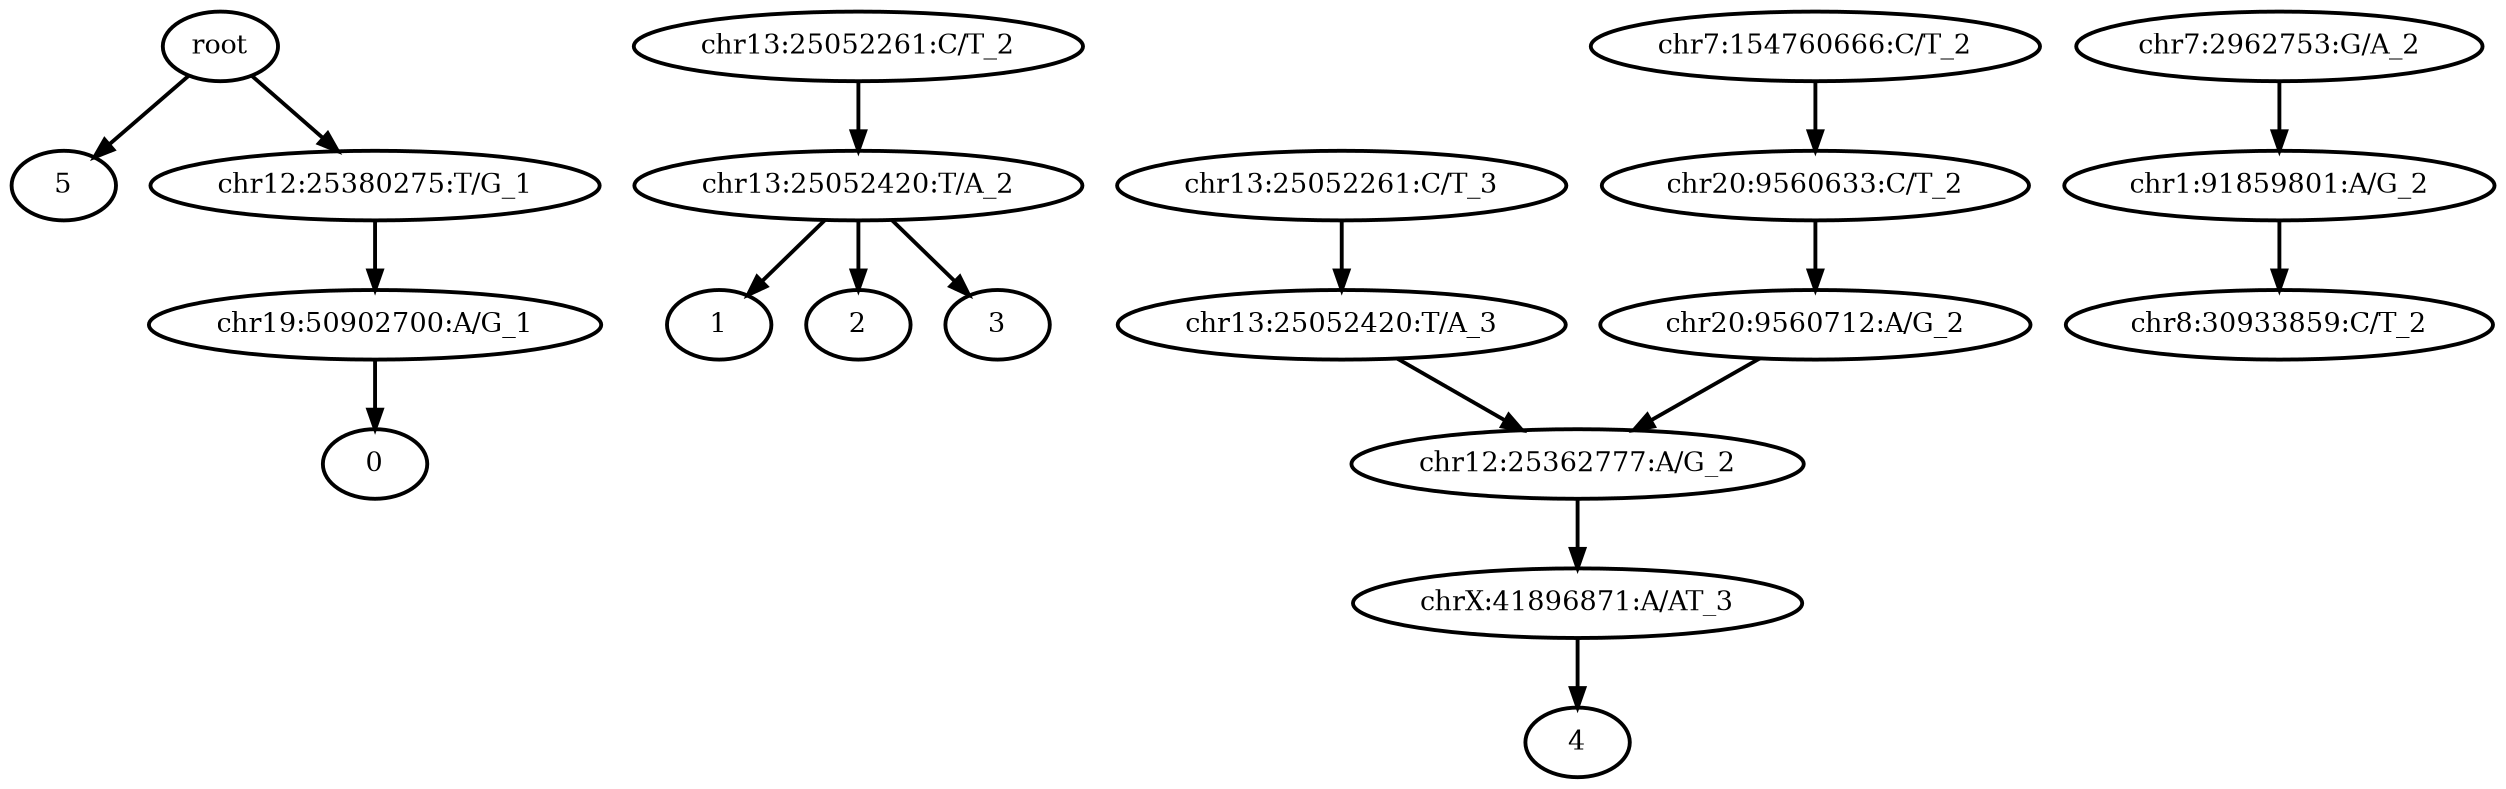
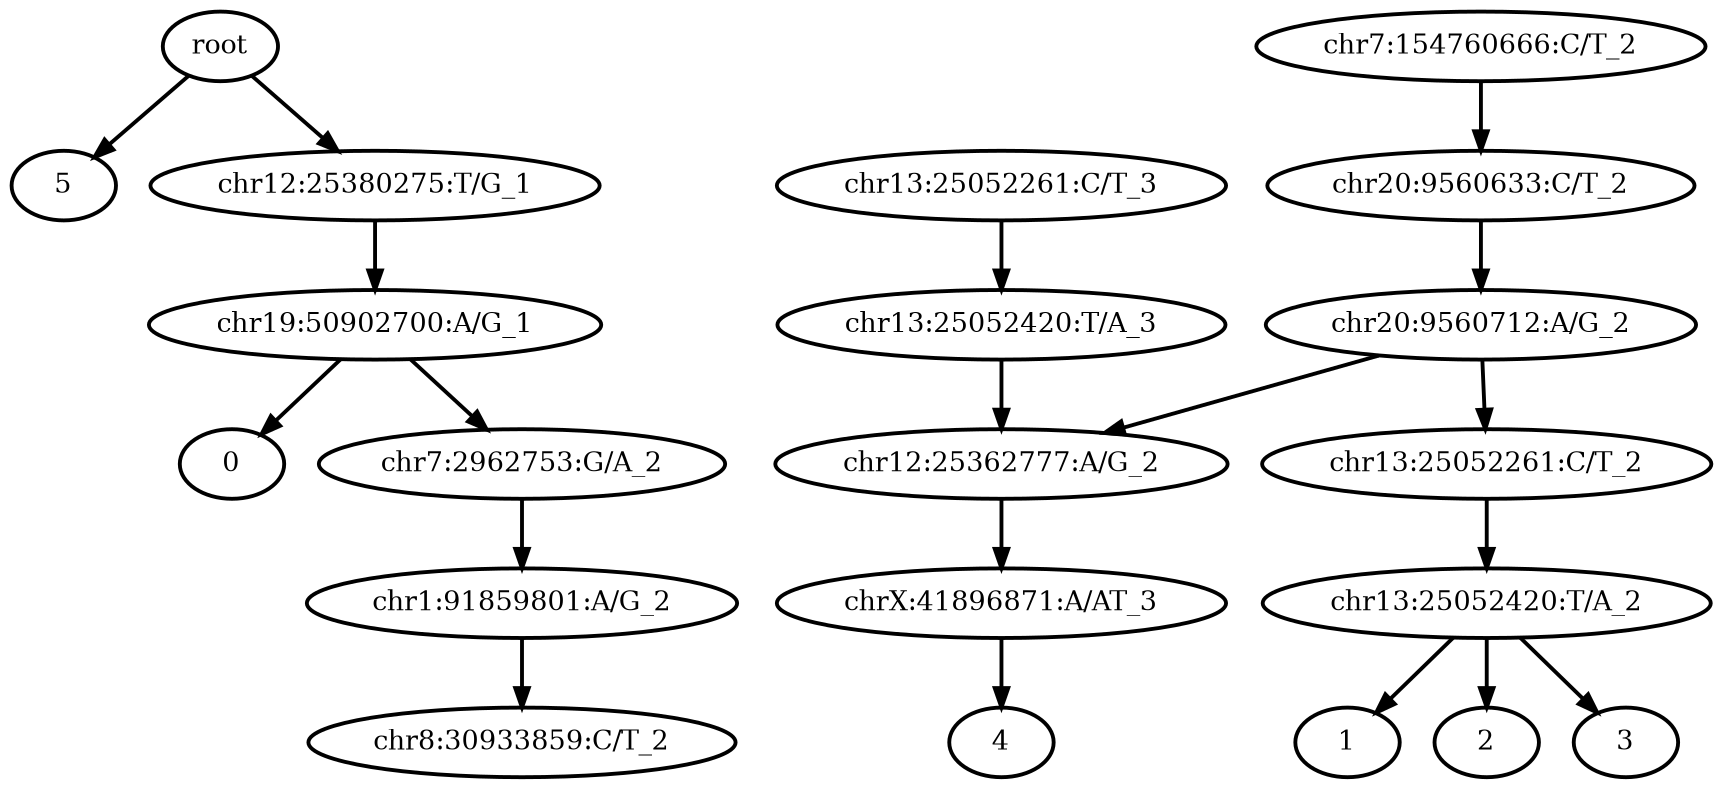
edge "chr20:9560712:A/G_2" -> "chr13:25052261:C/T_2": added
edge "chr19:50902700:A/G_1" -> "chr7:2962753:G/A_2": added
